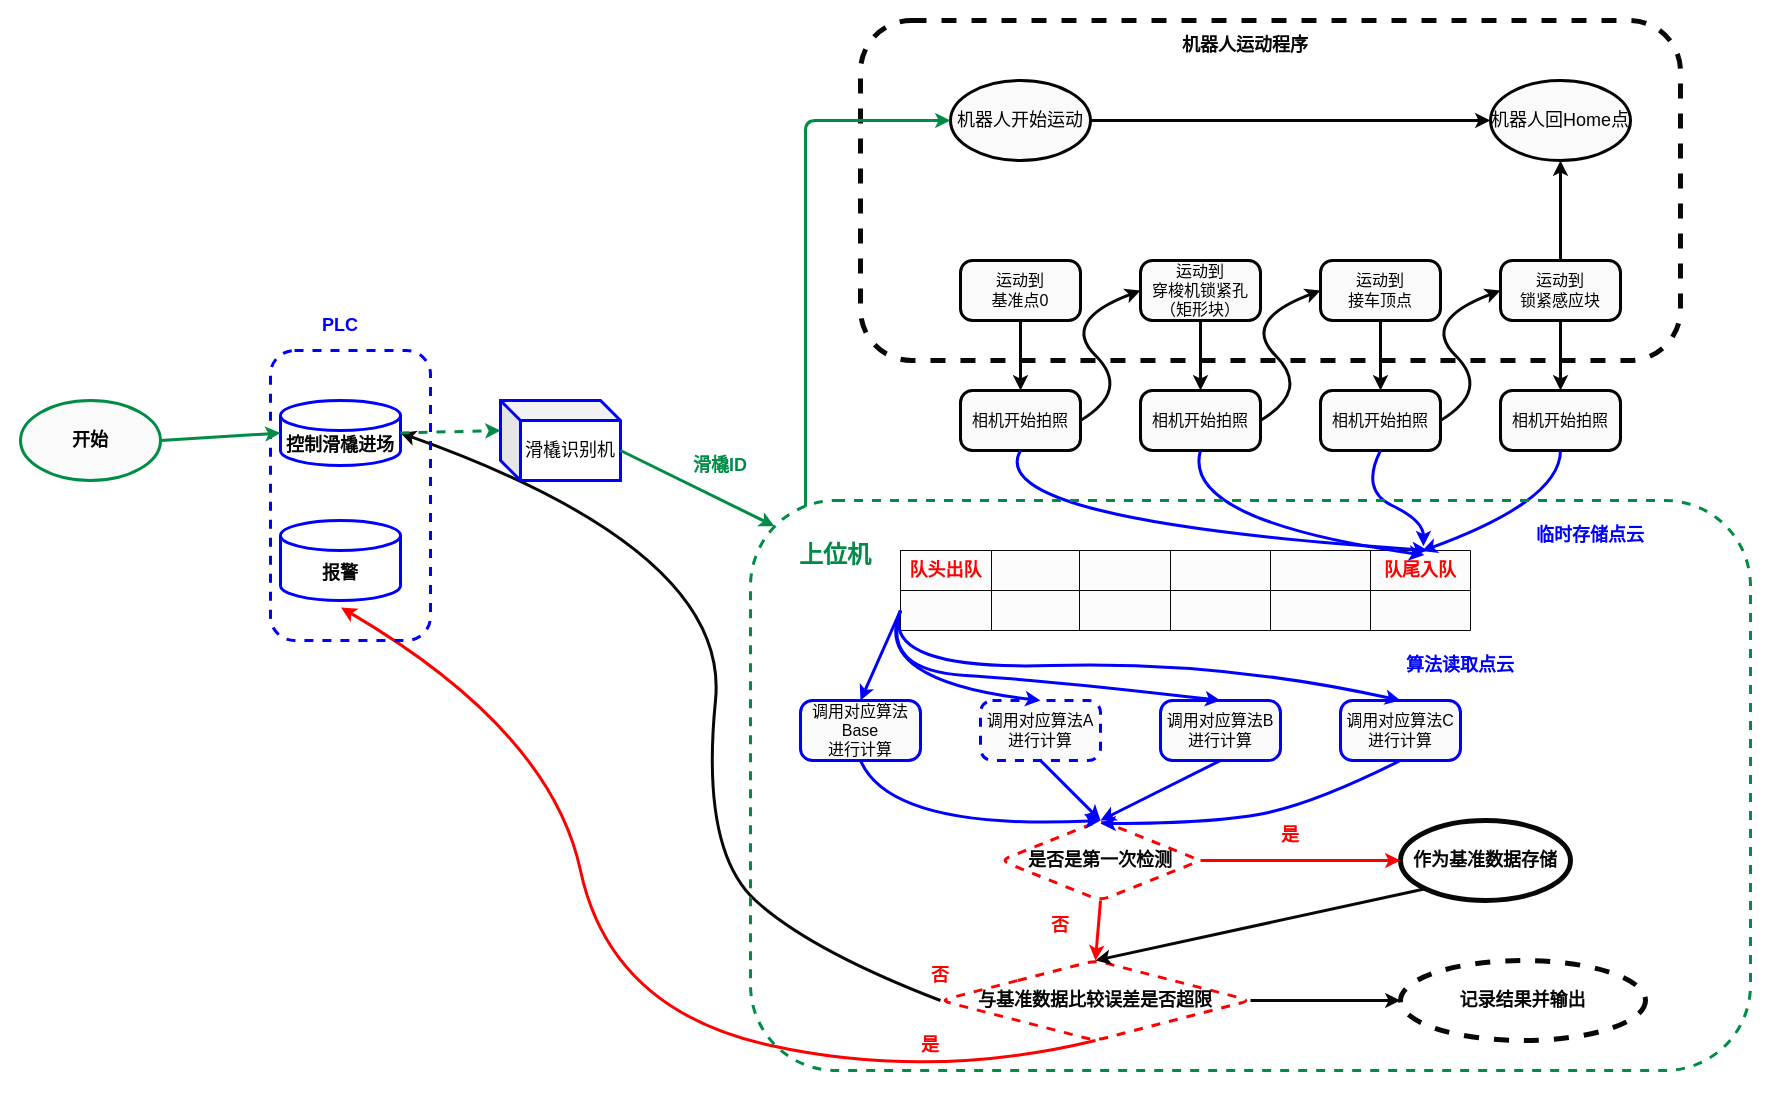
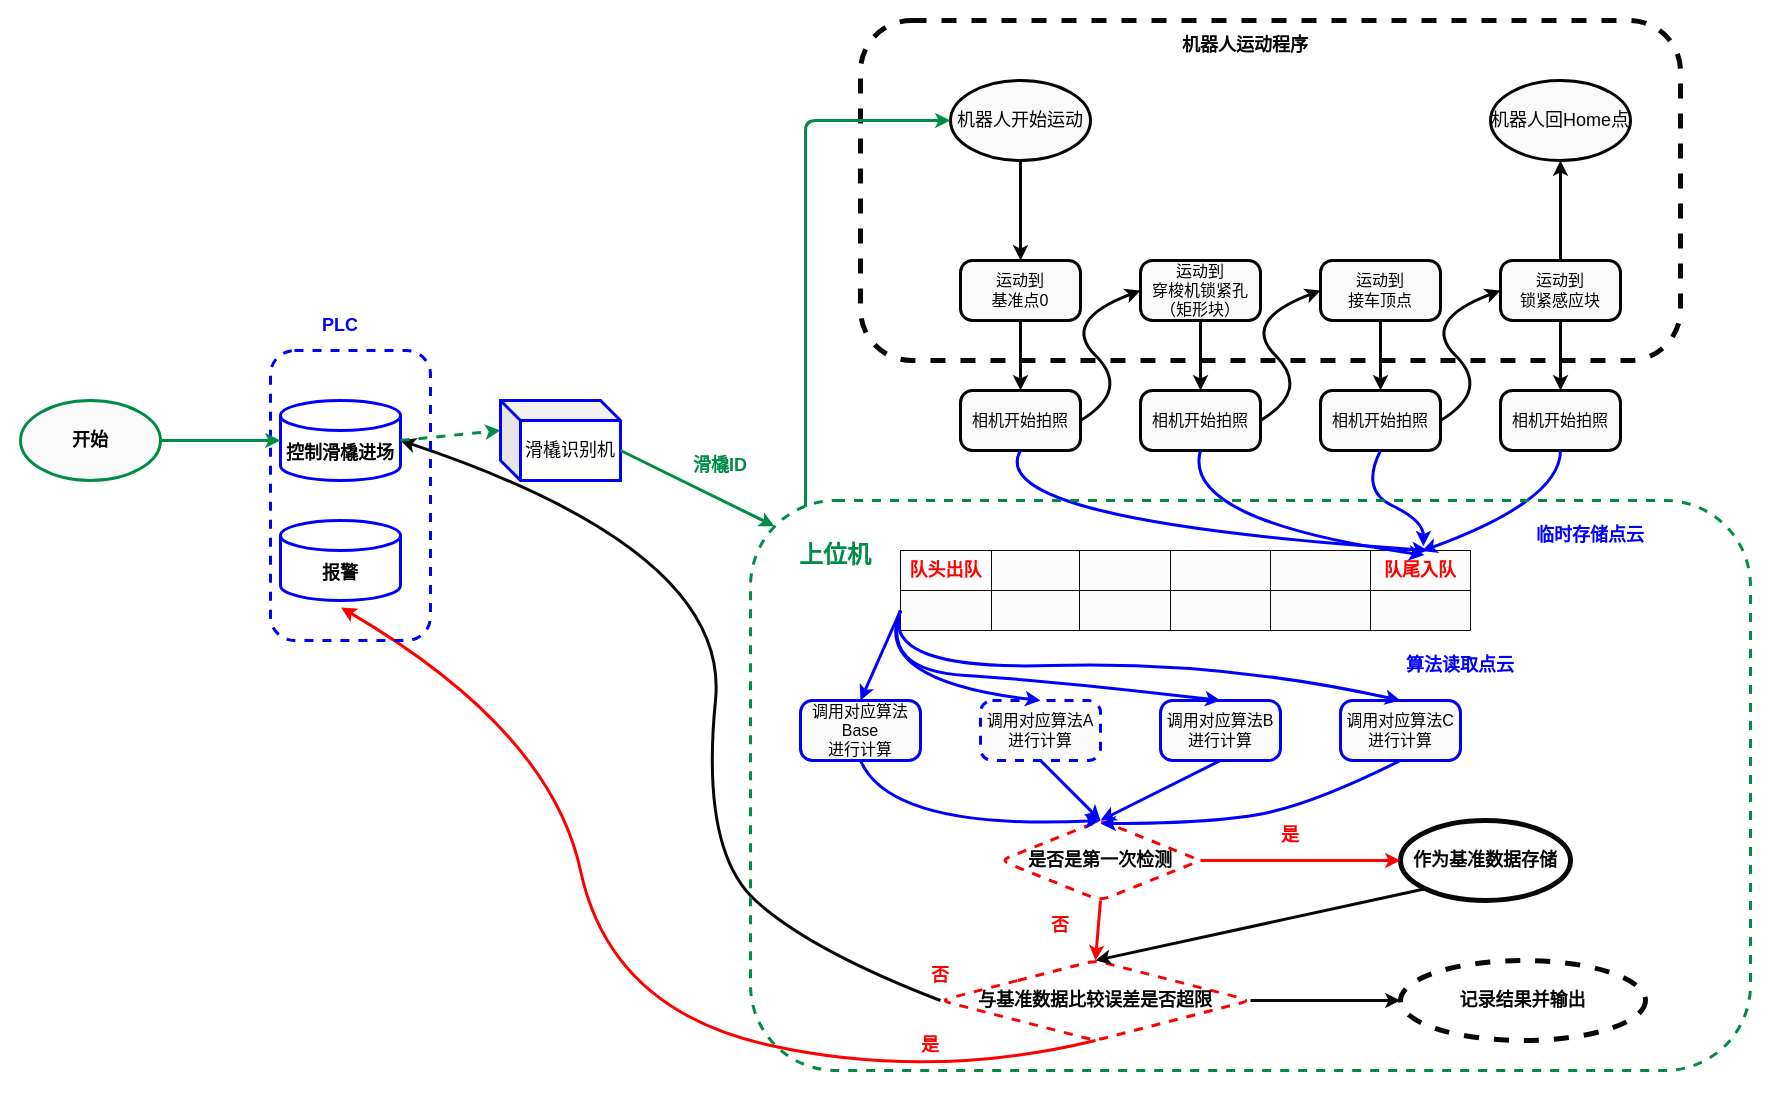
edge "机器人开始运动" -> "机器人回Home点": now "机器人开始运动" -> "运动到 基准点0"
node "控制滑橇进场": size 120x65 -> 120x80
